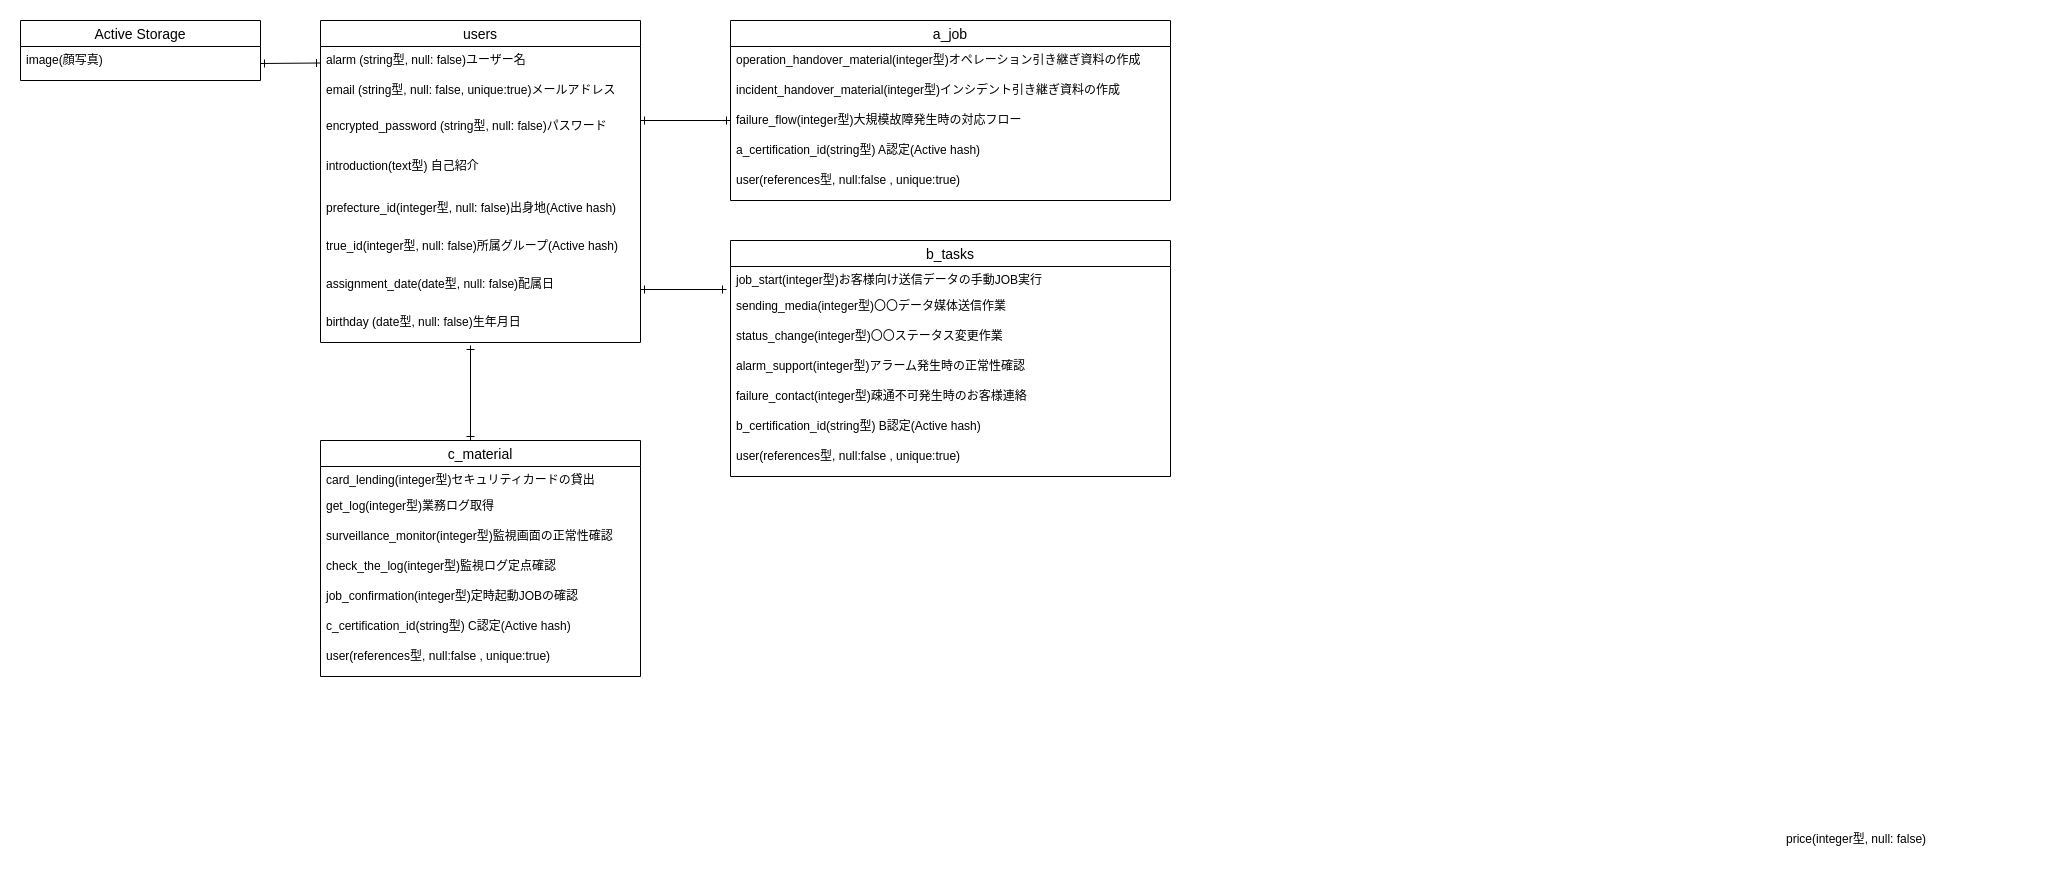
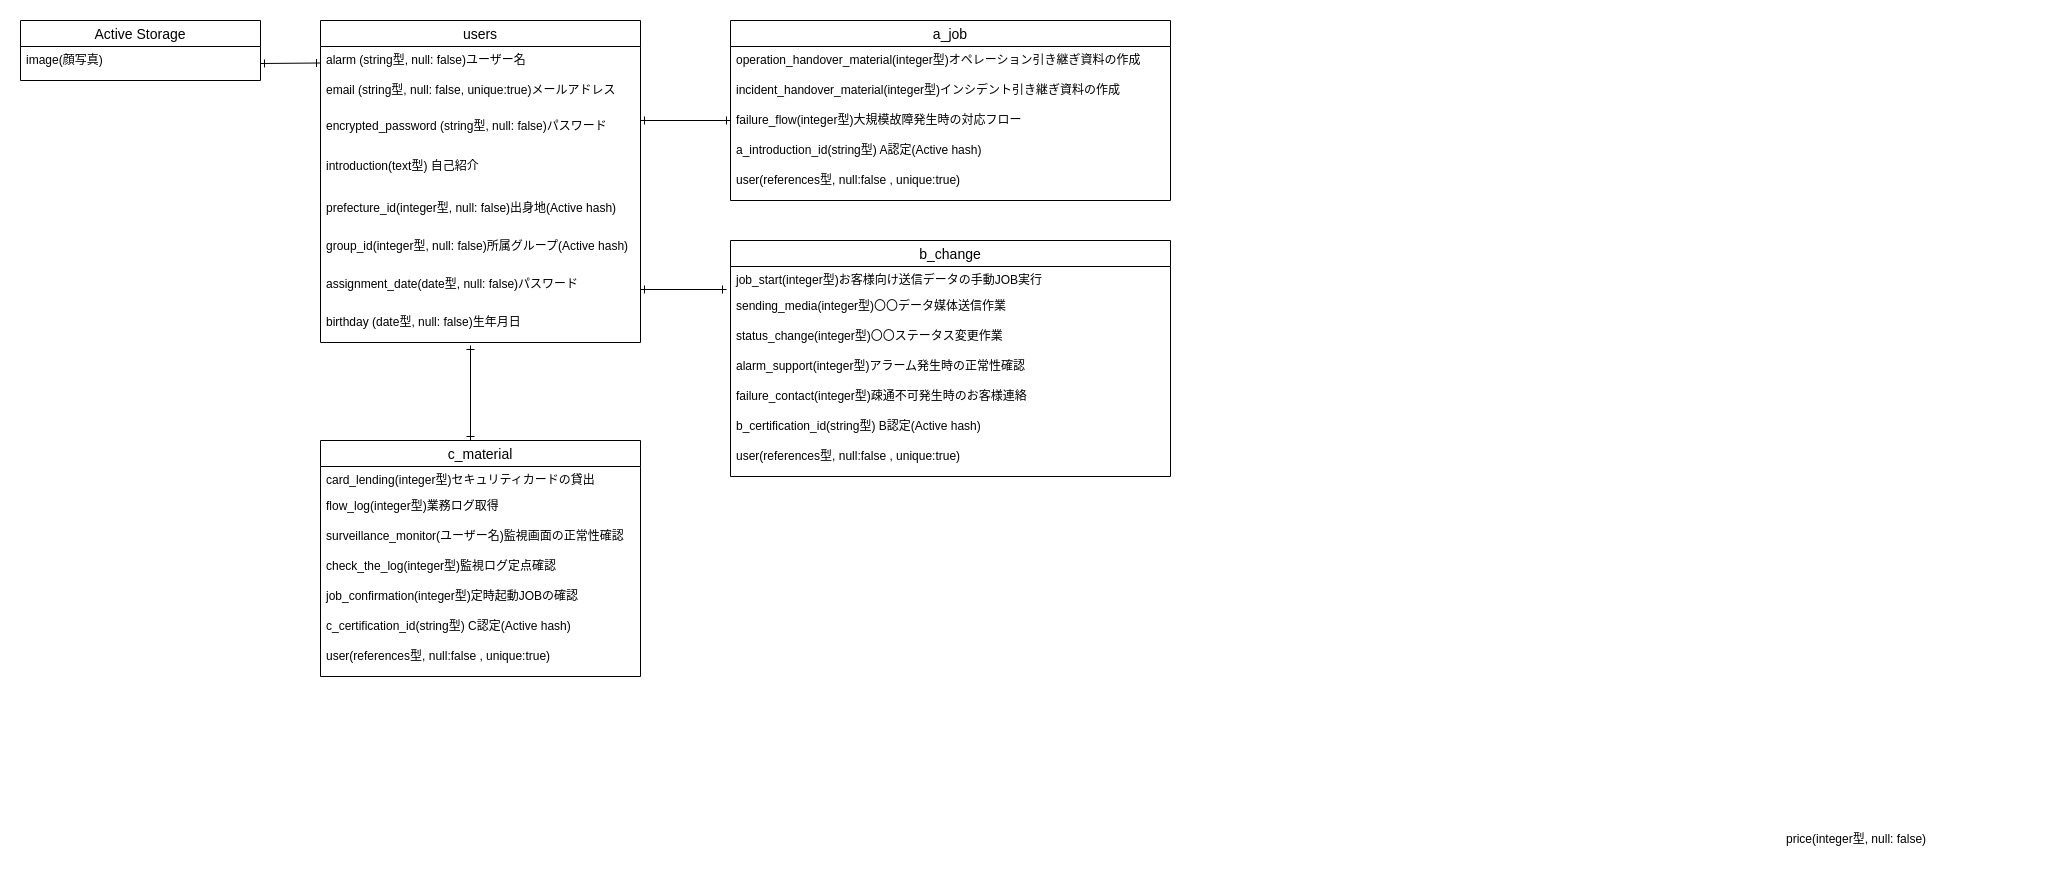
node "a_certification_id(string型) A認定(Active hash)": label "a_certification_id(string型) A認定(Active hash)" -> "a_introduction_id(string型) A認定(Active hash)"
node "true_id(integer型, null: false)所属グループ(Active hash)": label "true_id(integer型, null: false)所属グループ(Active hash)" -> "group_id(integer型, null: false)所属グループ(Active hash)"
node "b_tasks": label "b_tasks" -> "b_change"
node "assignment_date(date型, null: false)配属日": label "assignment_date(date型, null: false)配属日" -> "assignment_date(date型, null: false)パスワード"
node "get_log(integer型)業務ログ取得": label "get_log(integer型)業務ログ取得" -> "flow_log(integer型)業務ログ取得"
node "surveillance_monitor(integer型)監視画面の正常性確認": label "surveillance_monitor(integer型)監視画面の正常性確認" -> "surveillance_monitor(ユーザー名)監視画面の正常性確認"
